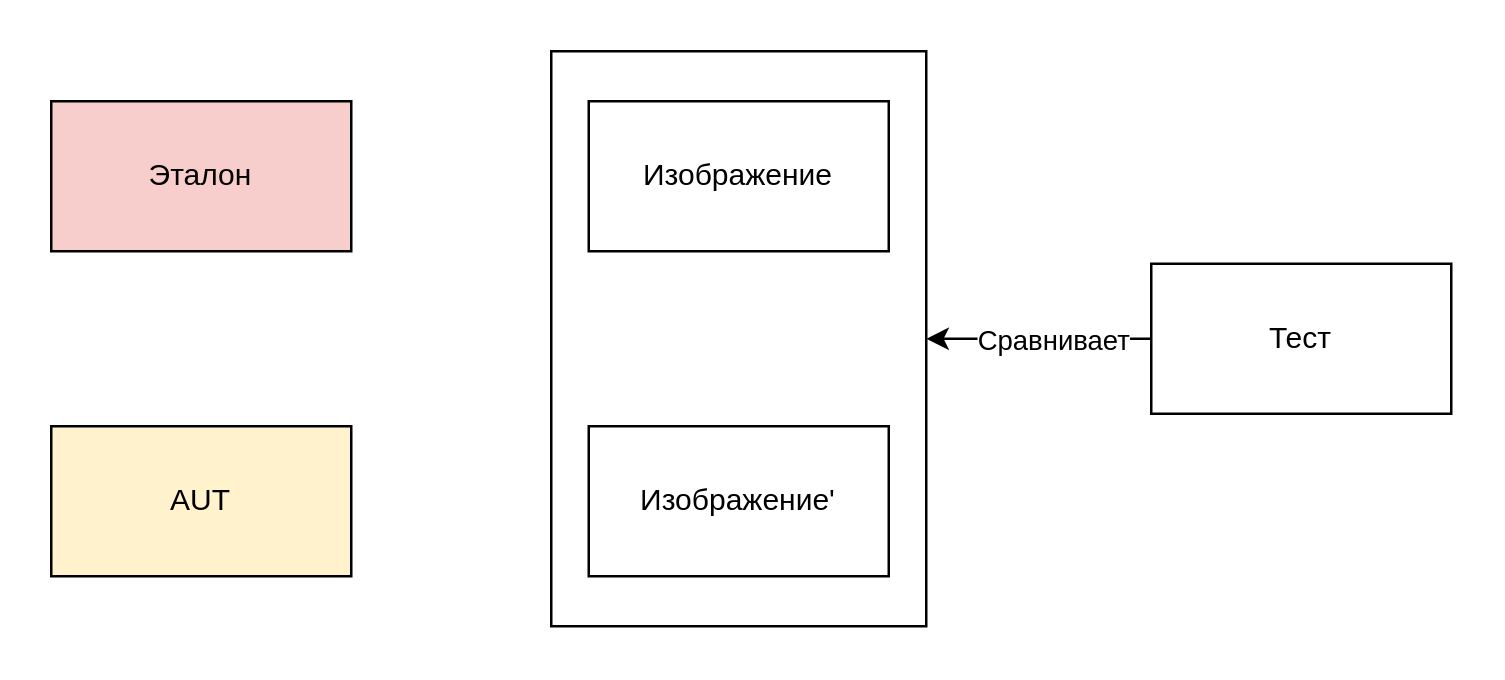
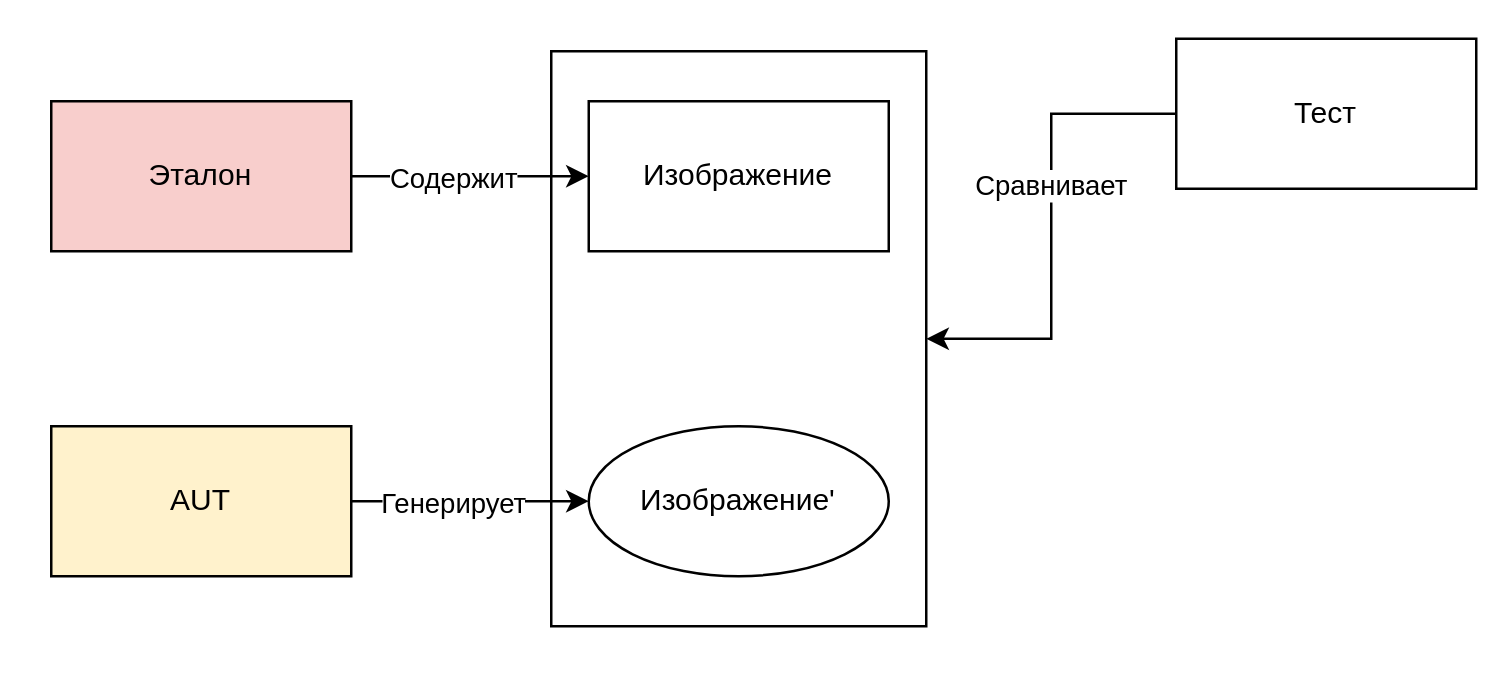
edge "Эталон" -> "Изображение": added, label "Содержит"
node "Тест": moved (1301, 339) -> (1326, 114)
edge "AUT" -> "Изображение'": added, label "Генерирует"
node "Изображение'": shape rectangle -> ellipse
